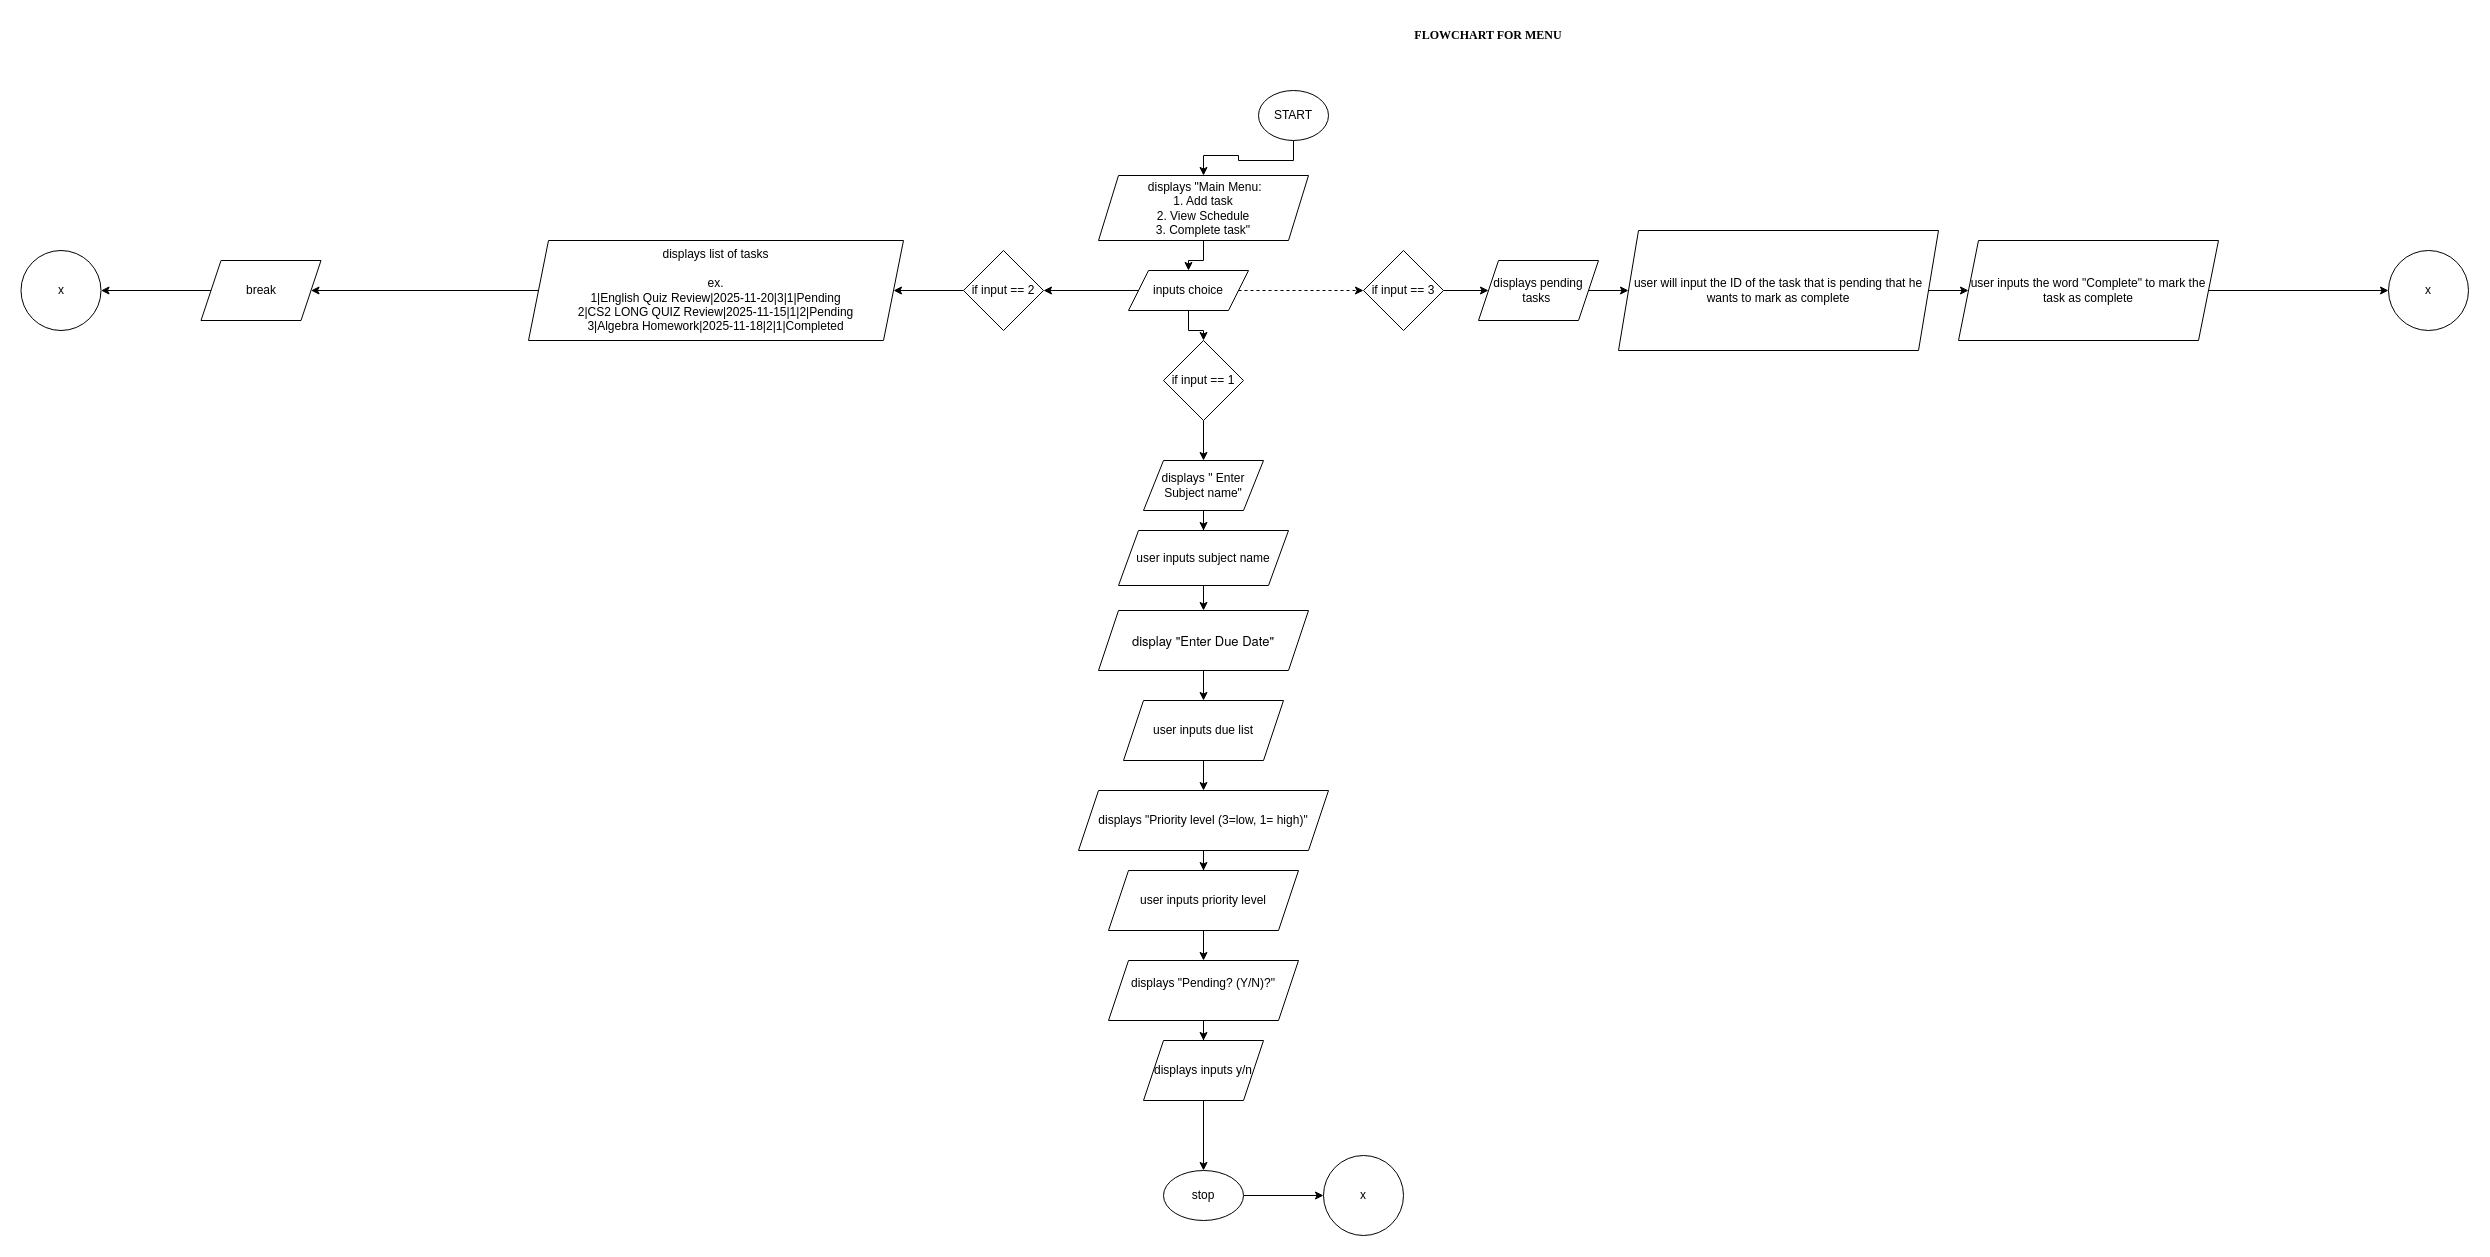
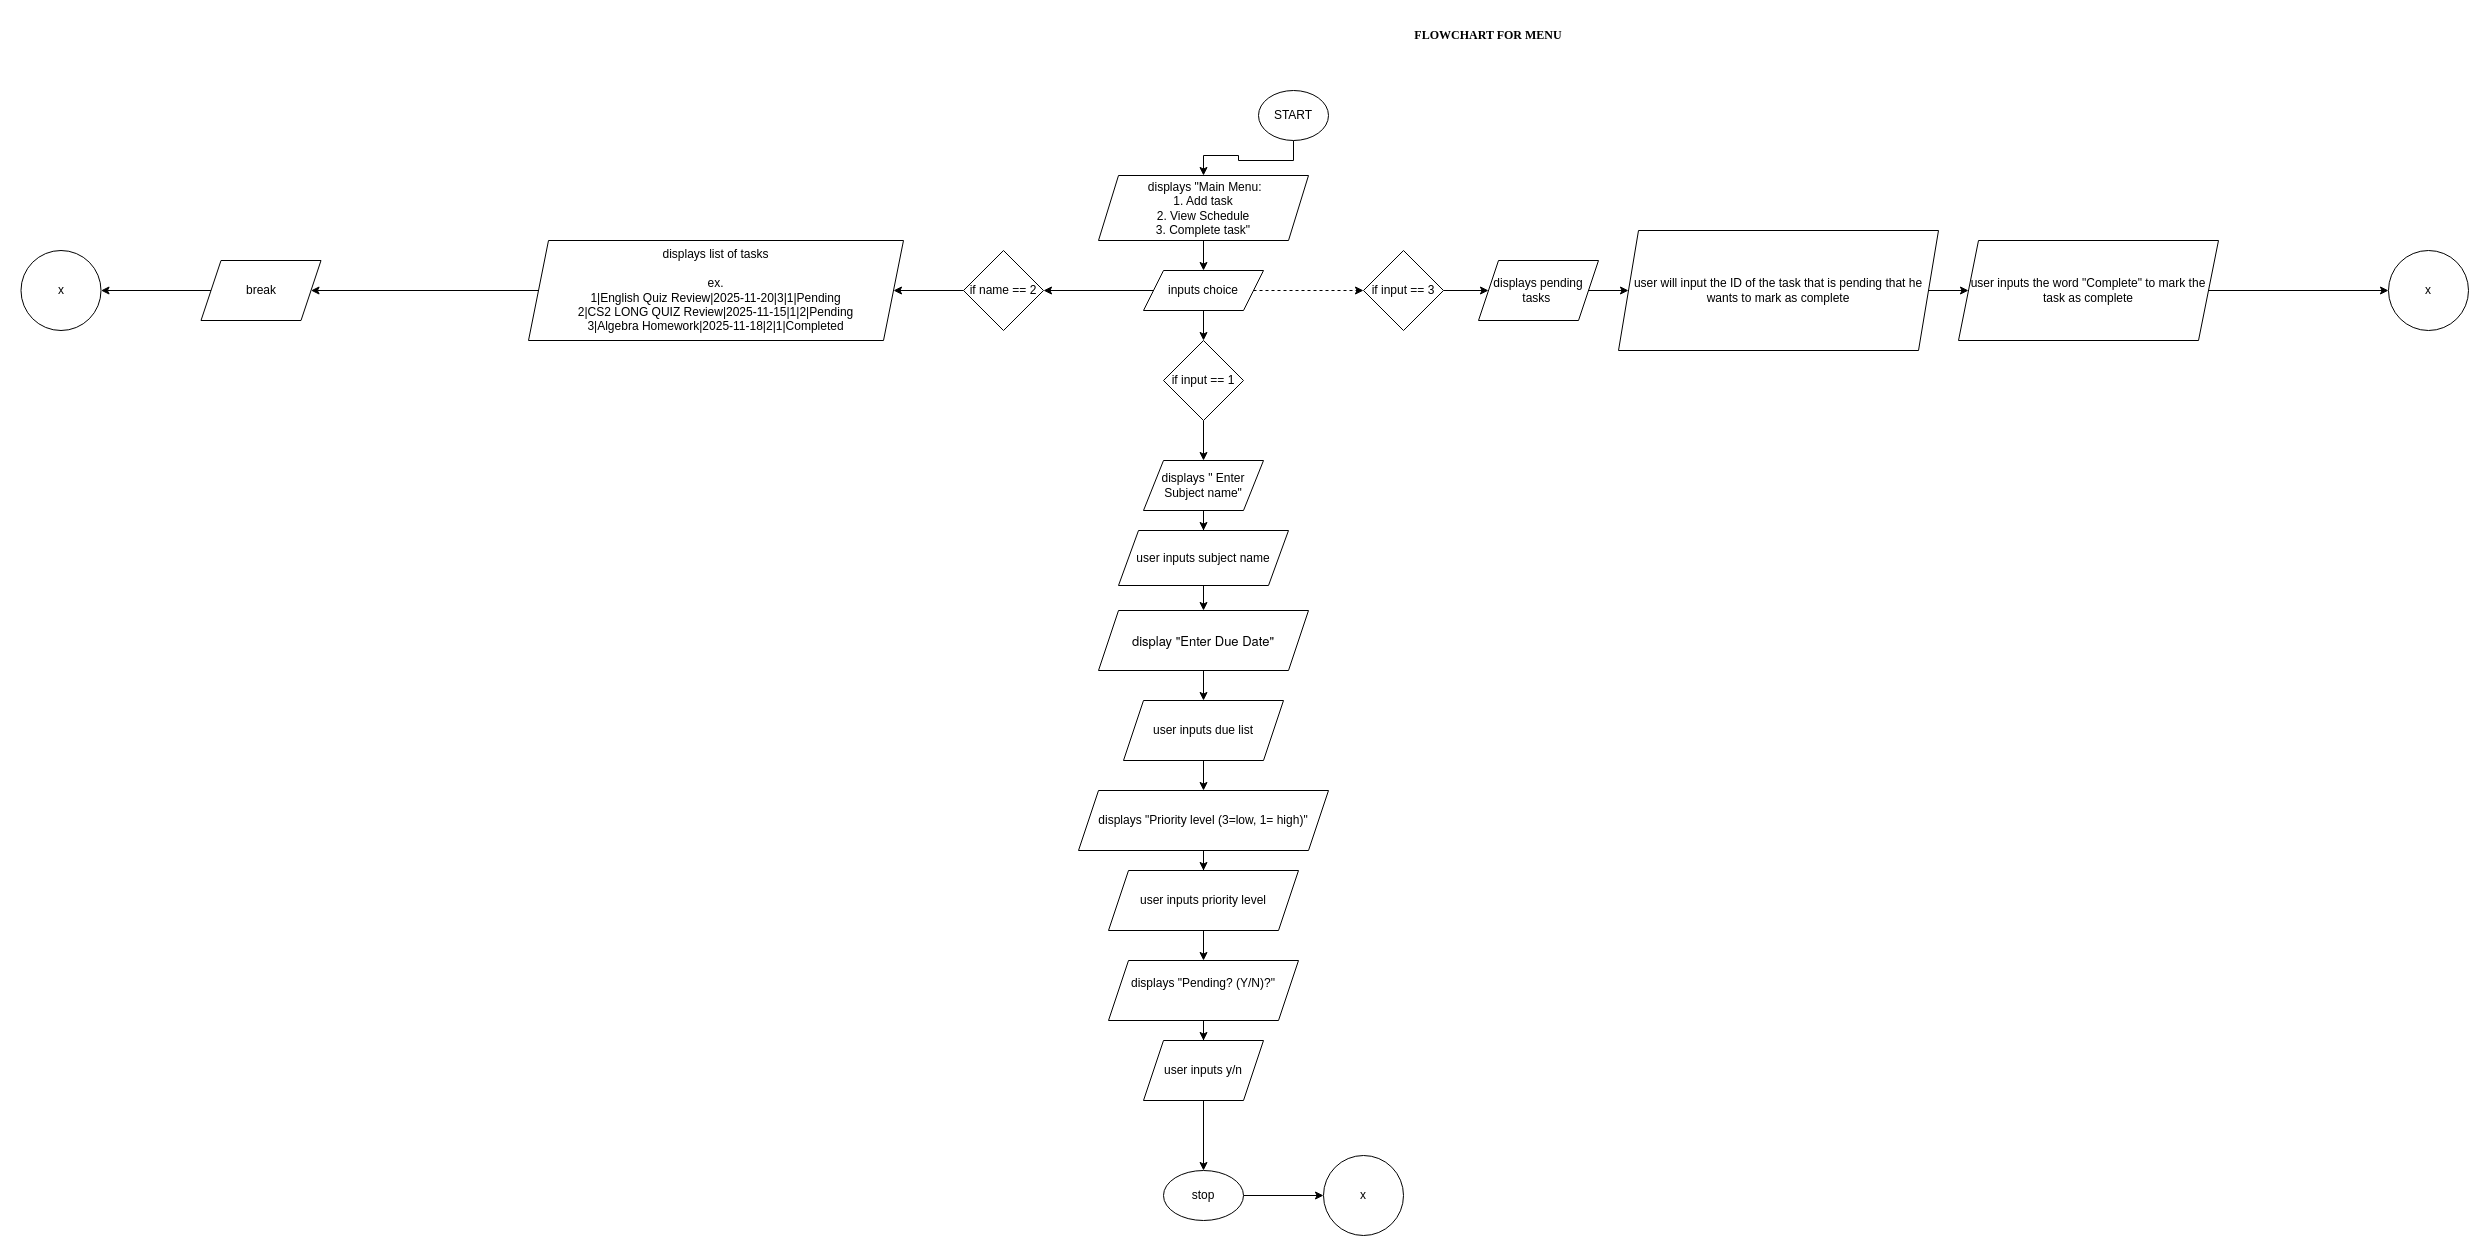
node "if input == 2": label "if input == 2" -> "if name == 2"
node "inputs choice": moved (1189, 291) -> (1204, 291)
node "displays inputs y/n": label "displays inputs y/n" -> "user inputs y/n"
